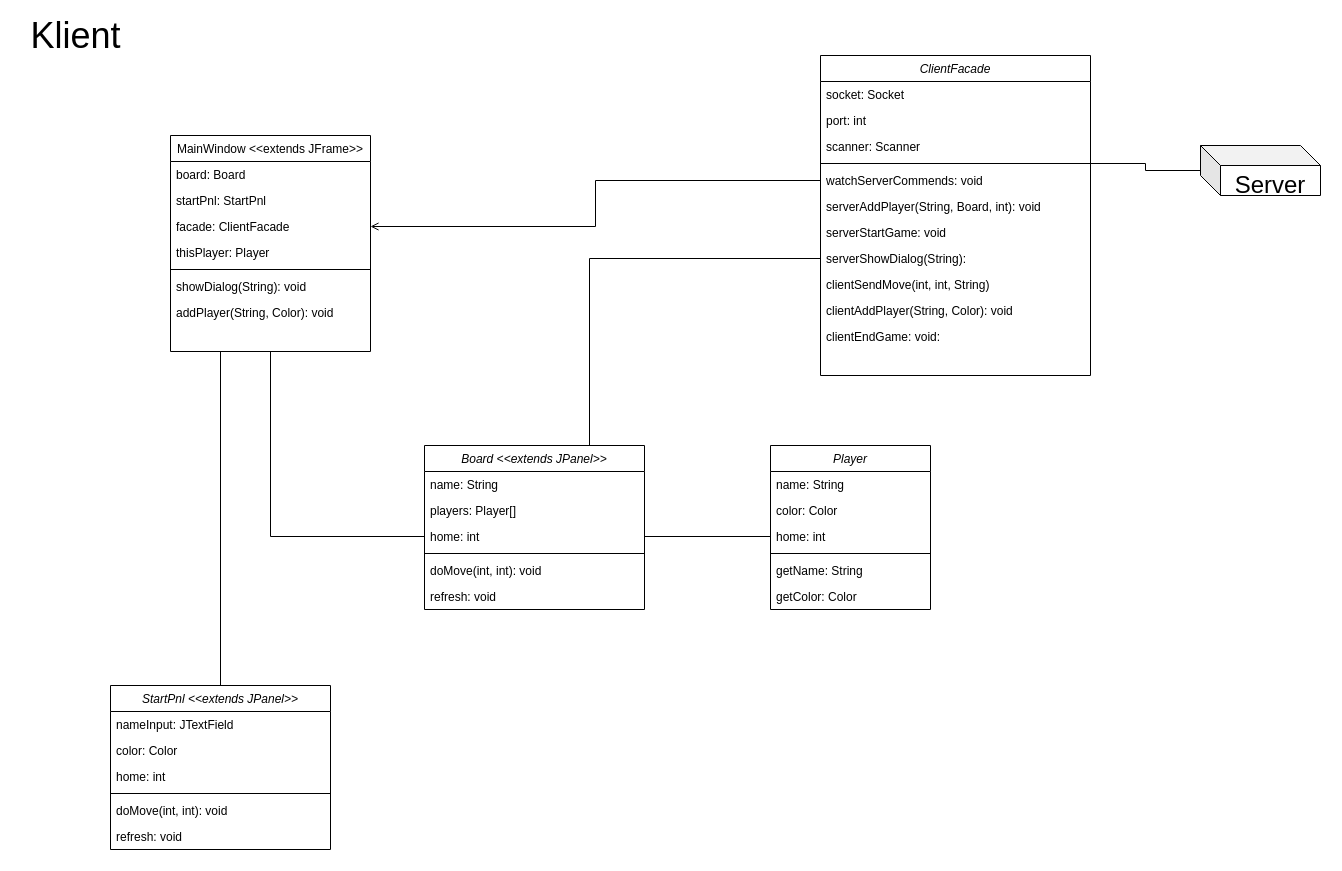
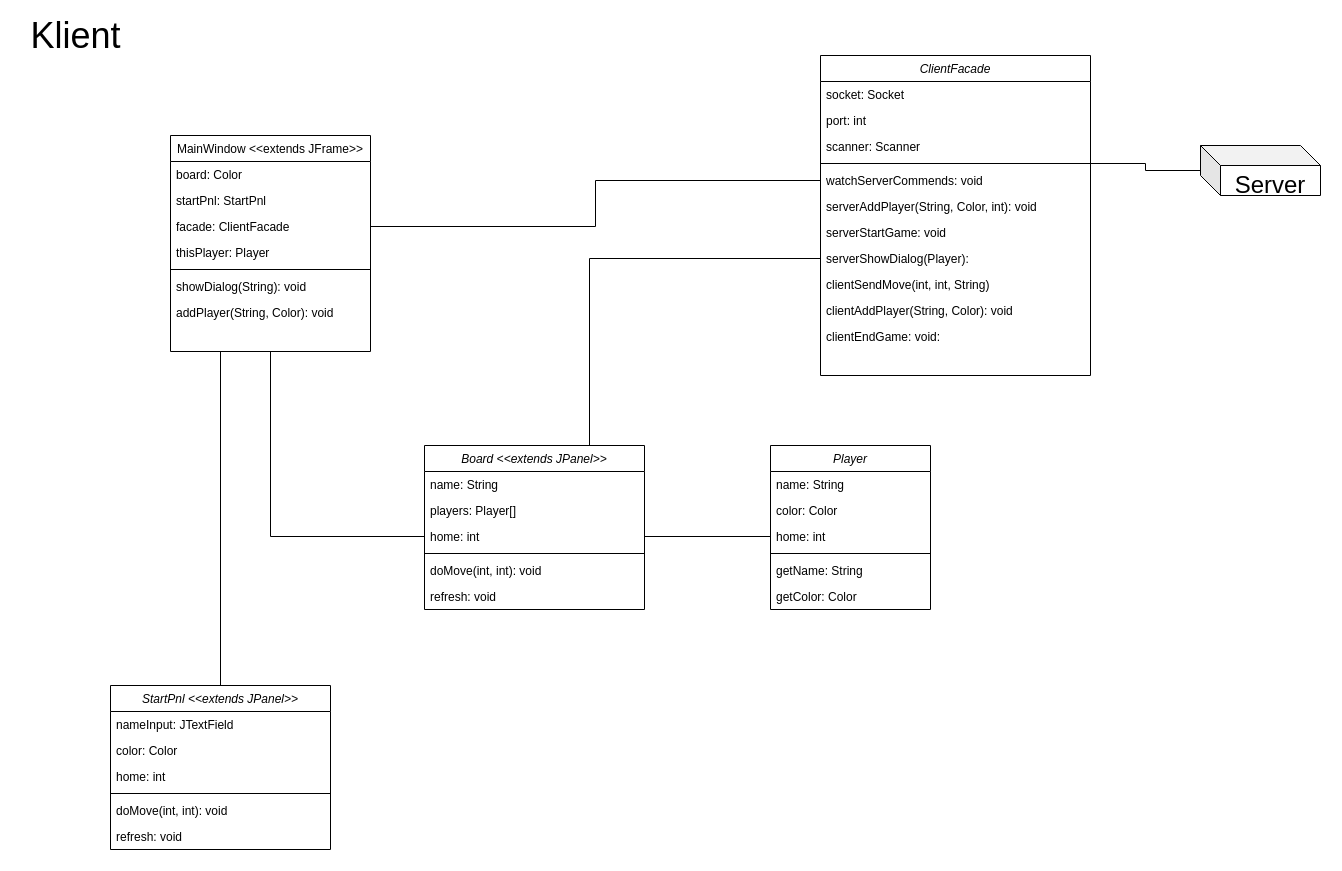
node "board: Board": label "board: Board" -> "board: Color"
node "serverAddPlayer(String, Board, int): void": label "serverAddPlayer(String, Board, int): void" -> "serverAddPlayer(String, Color, int): void"
edge "watchServerCommends: void" -> "facade: ClientFacade": arrowhead open -> none
node "serverShowDialog(String):": label "serverShowDialog(String):" -> "serverShowDialog(Player):"
